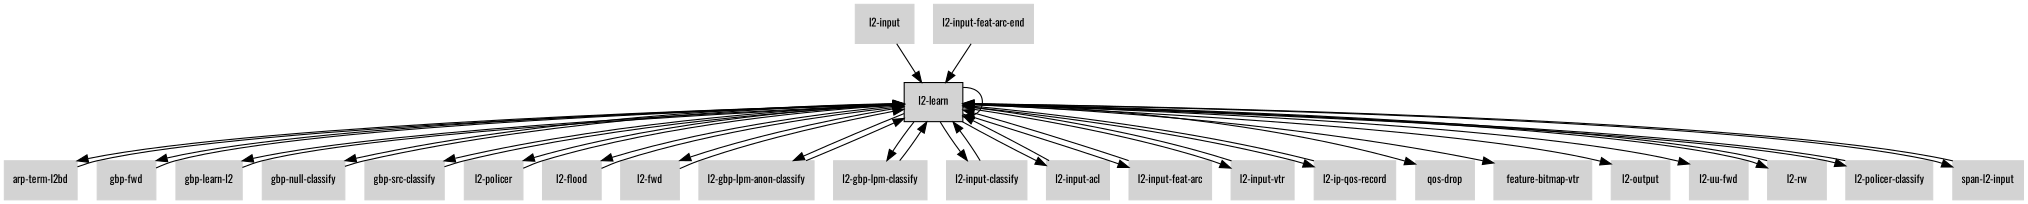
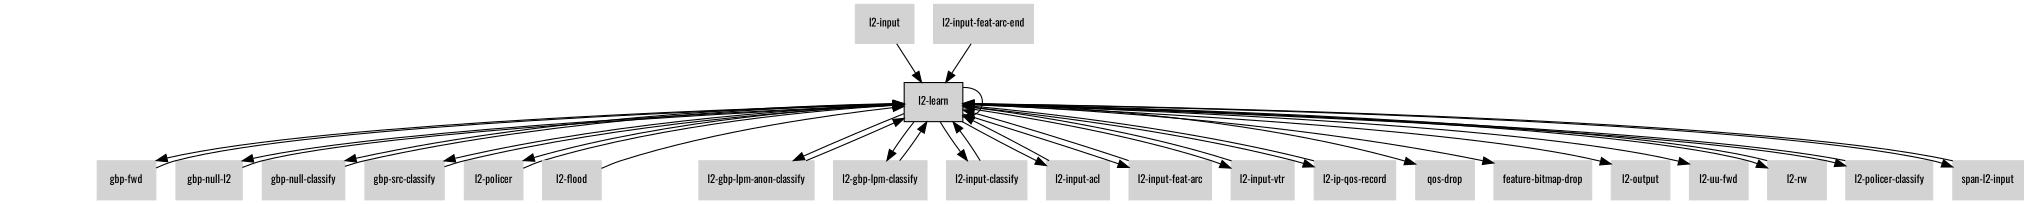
edge "l2-learn" -> "l2-flood": removed
node "arp-term-l2bd": removed
node "gbp-learn-l2": label "gbp-learn-l2" -> "gbp-null-l2"
node "l2-fwd": removed
node "feature-bitmap-vtr": label "feature-bitmap-vtr" -> "feature-bitmap-drop"
